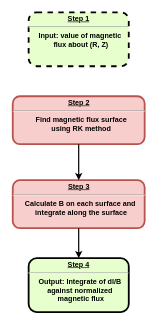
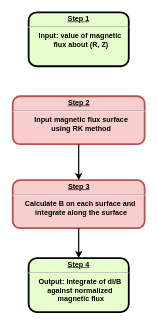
node "Step 1 Input: value of magnetic flux about (R, Z)": style dashed -> solid
node "Step 2 Find magnetic flux surface using RK method": label "Step 2 Find magnetic flux surface using RK method" -> "Step 2 Input magnetic flux surface using RK method"
